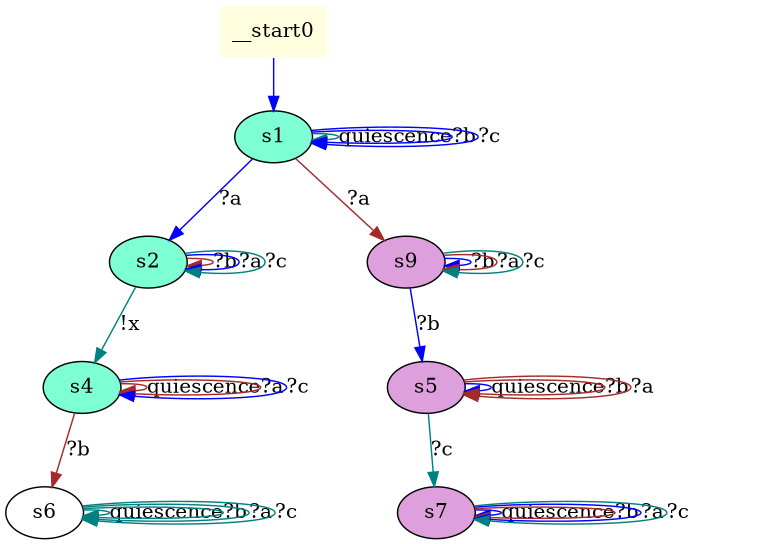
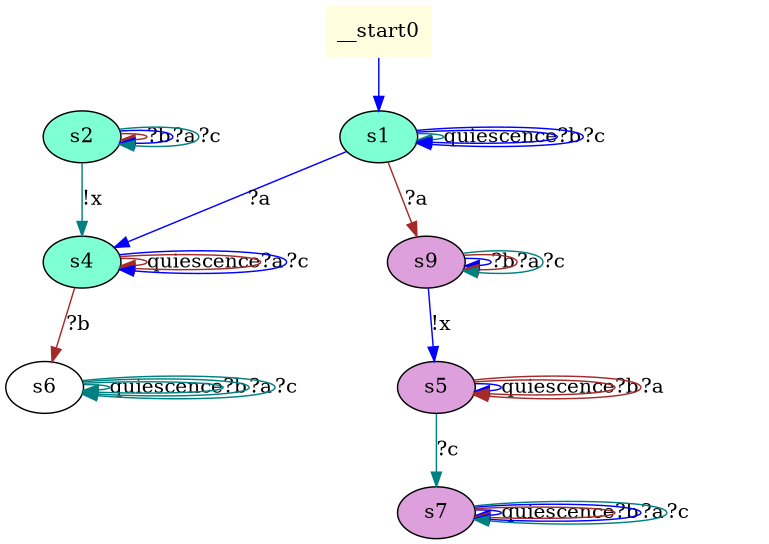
edge "s1" -> "s2": now "s1" -> "s4"
edge "s9" -> "s5": label "?b" -> "!x"
